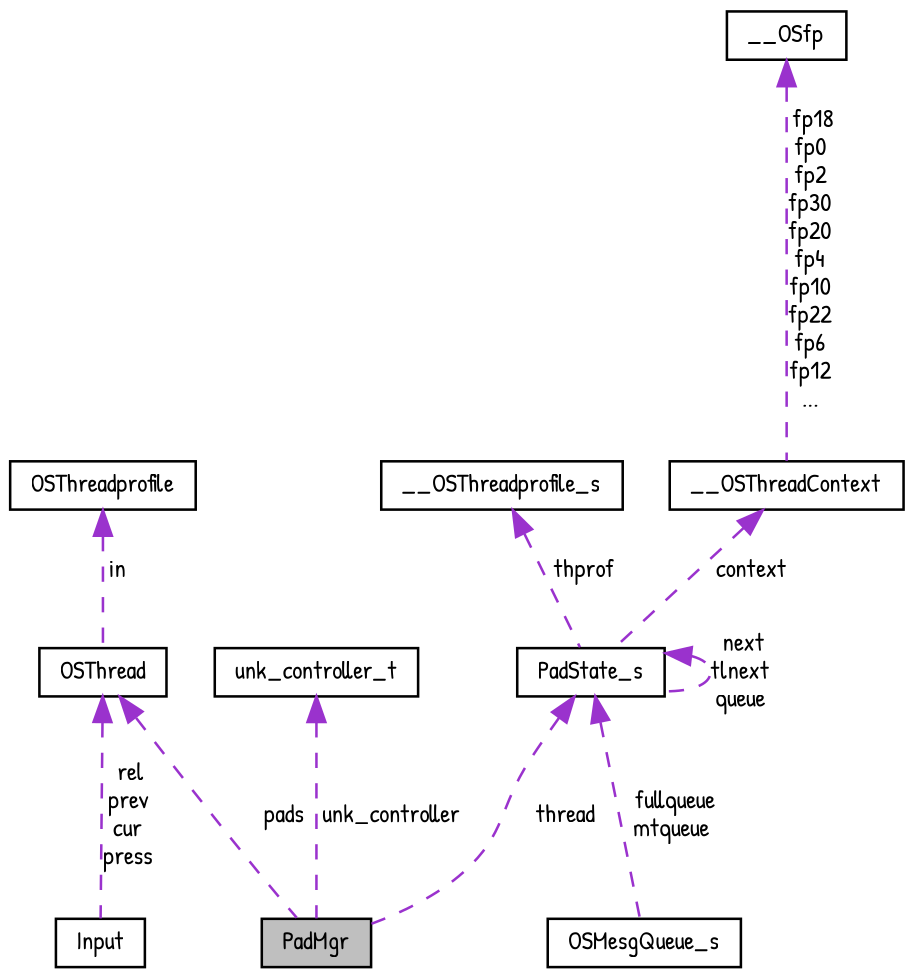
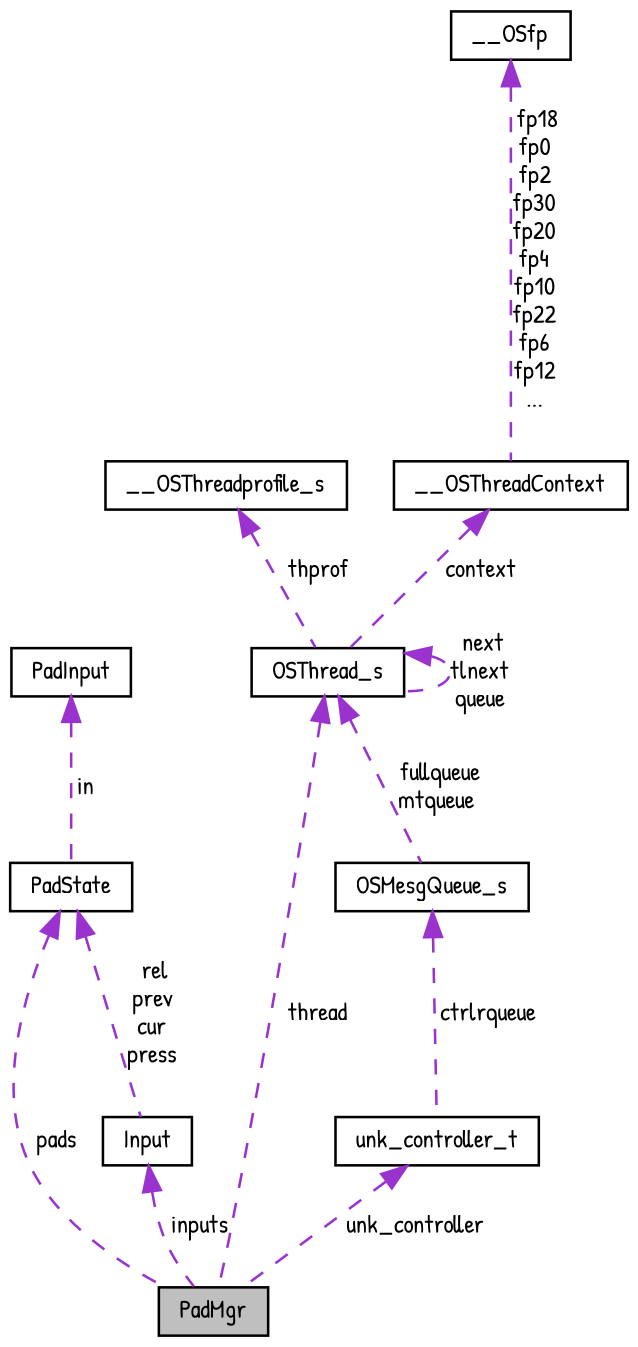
node "OSThreadprofile": label "OSThreadprofile" -> "PadInput"
node "OSThread": label "OSThread" -> "PadState"
node "PadState_s": label "PadState_s" -> "OSThread_s"
edge "unk_controller_t" -> "OSMesgQueue_s": added, label "ctrlrqueue"
edge "PadMgr" -> "Input": added, label "inputs"
